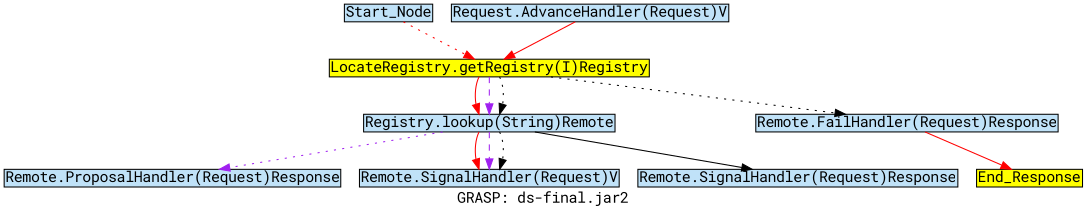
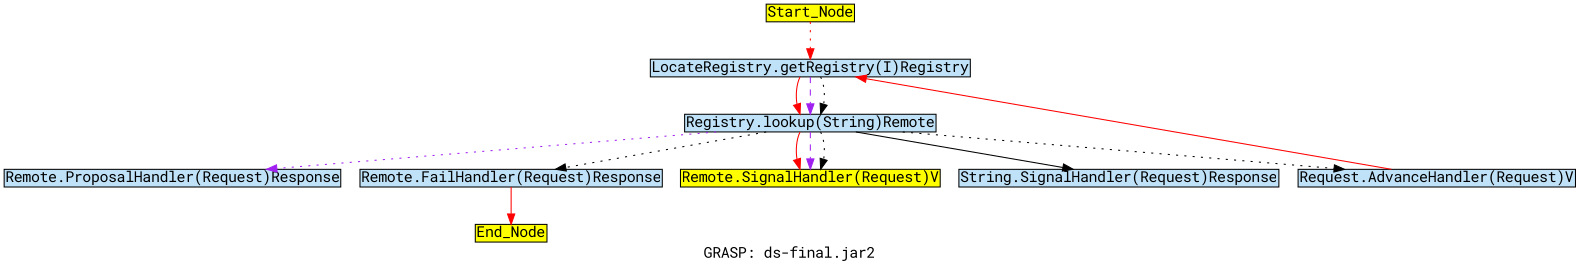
node "Start_Node": fillcolor #c0e2f8 -> yellow
node "LocateRegistry.getRegistry(I)Registry": fillcolor yellow -> #c0e2f8
edge "LocateRegistry.getRegistry(I)Registry" -> "Remote.FailHandler(Request)Response": now "Registry.lookup(String)Remote" -> "Remote.FailHandler(Request)Response"
edge "Registry.lookup(String)Remote" -> "Request.AdvanceHandler(Request)V": added
node "Remote.SignalHandler(Request)V": fillcolor #c0e2f8 -> yellow
node "Remote.SignalHandler(Request)Response": label "Remote.SignalHandler(Request)Response" -> "String.SignalHandler(Request)Response"
node "End_Response": label "End_Response" -> "End_Node"
